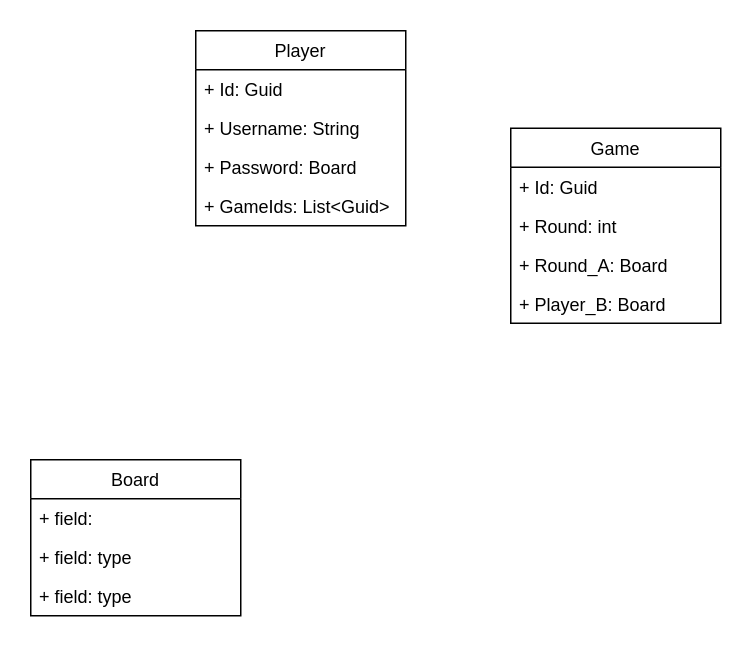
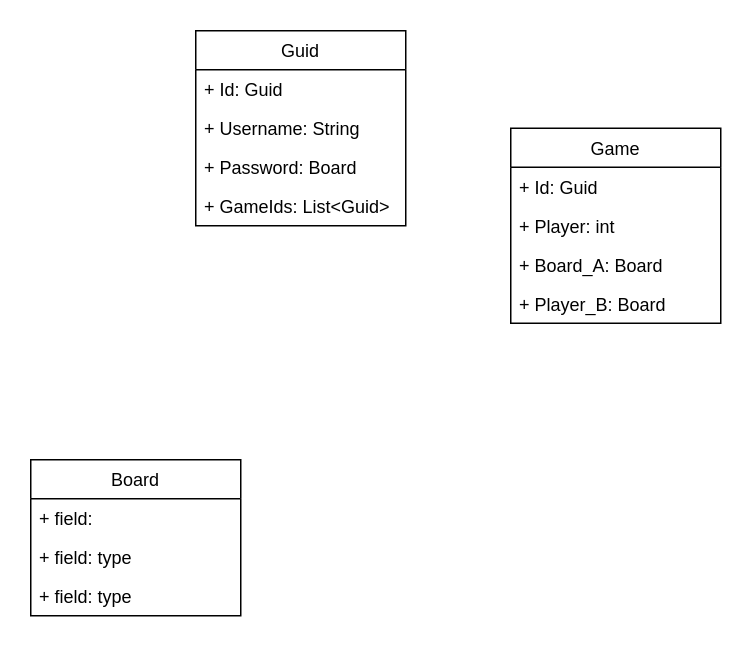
node "Player": label "Player" -> "Guid"
node "+ Round: int": label "+ Round: int" -> "+ Player: int"
node "+ Round_A: Board": label "+ Round_A: Board" -> "+ Board_A: Board"
